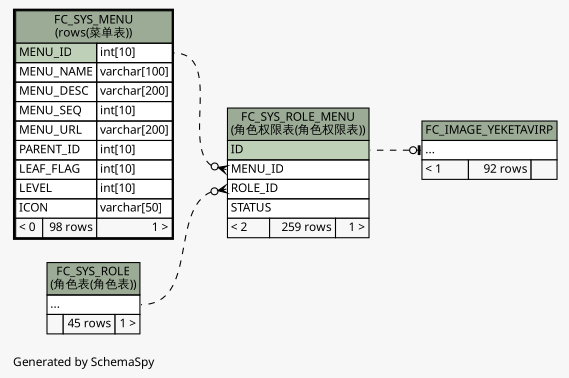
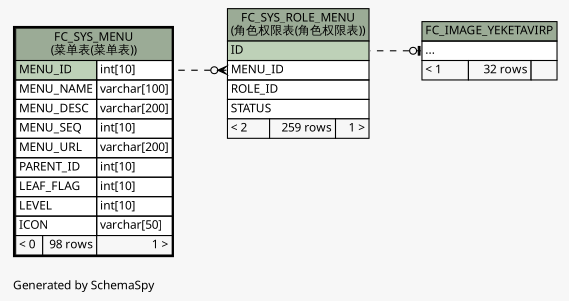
node "FC_SYS_MENU": text "(rows(菜单表))" -> "(菜单表(菜单表))"
node "FC_IMAGE_YEKETAVIRP": text "92 rows" -> "32 rows"
node "FC_SYS_ROLE": removed
